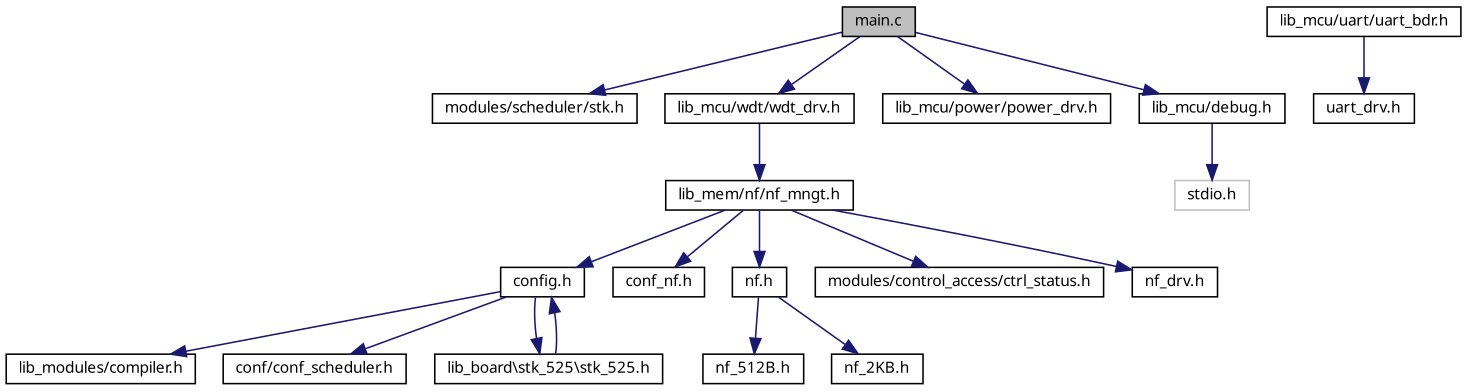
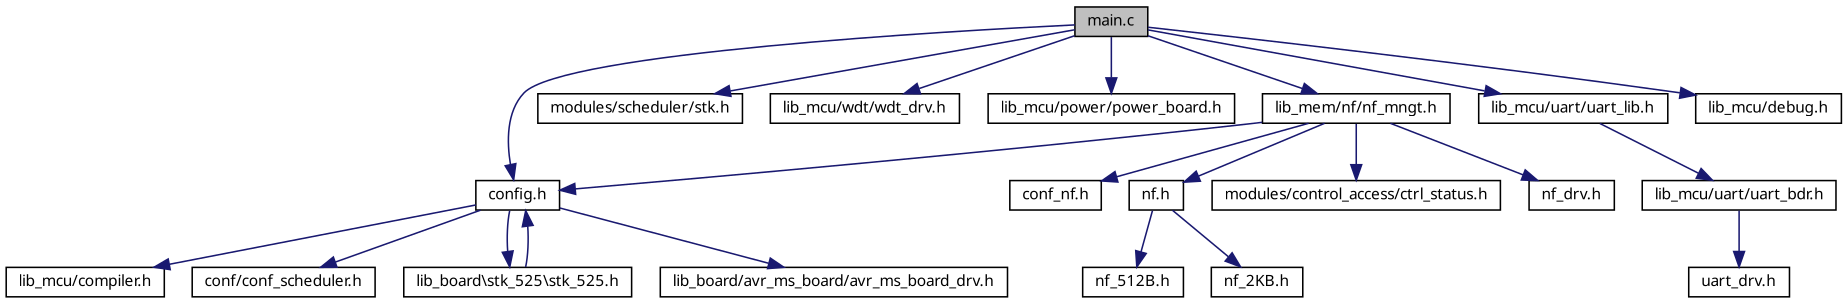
edge "main.c" -> "config.h": added
node "lib_mcu/power/power_drv.h": label "lib_mcu/power/power_drv.h" -> "lib_mcu/power/power_board.h"
node "lib_mcu/uart/uart_lib.h": added
edge "lib_mcu/wdt/wdt_drv.h" -> "lib_mem/nf/nf_mngt.h": now "main.c" -> "lib_mem/nf/nf_mngt.h"
node "stdio.h": removed
node "lib_board/avr_ms_board/avr_ms_board_drv.h": added
node "lib_modules/compiler.h": label "lib_modules/compiler.h" -> "lib_mcu/compiler.h"
